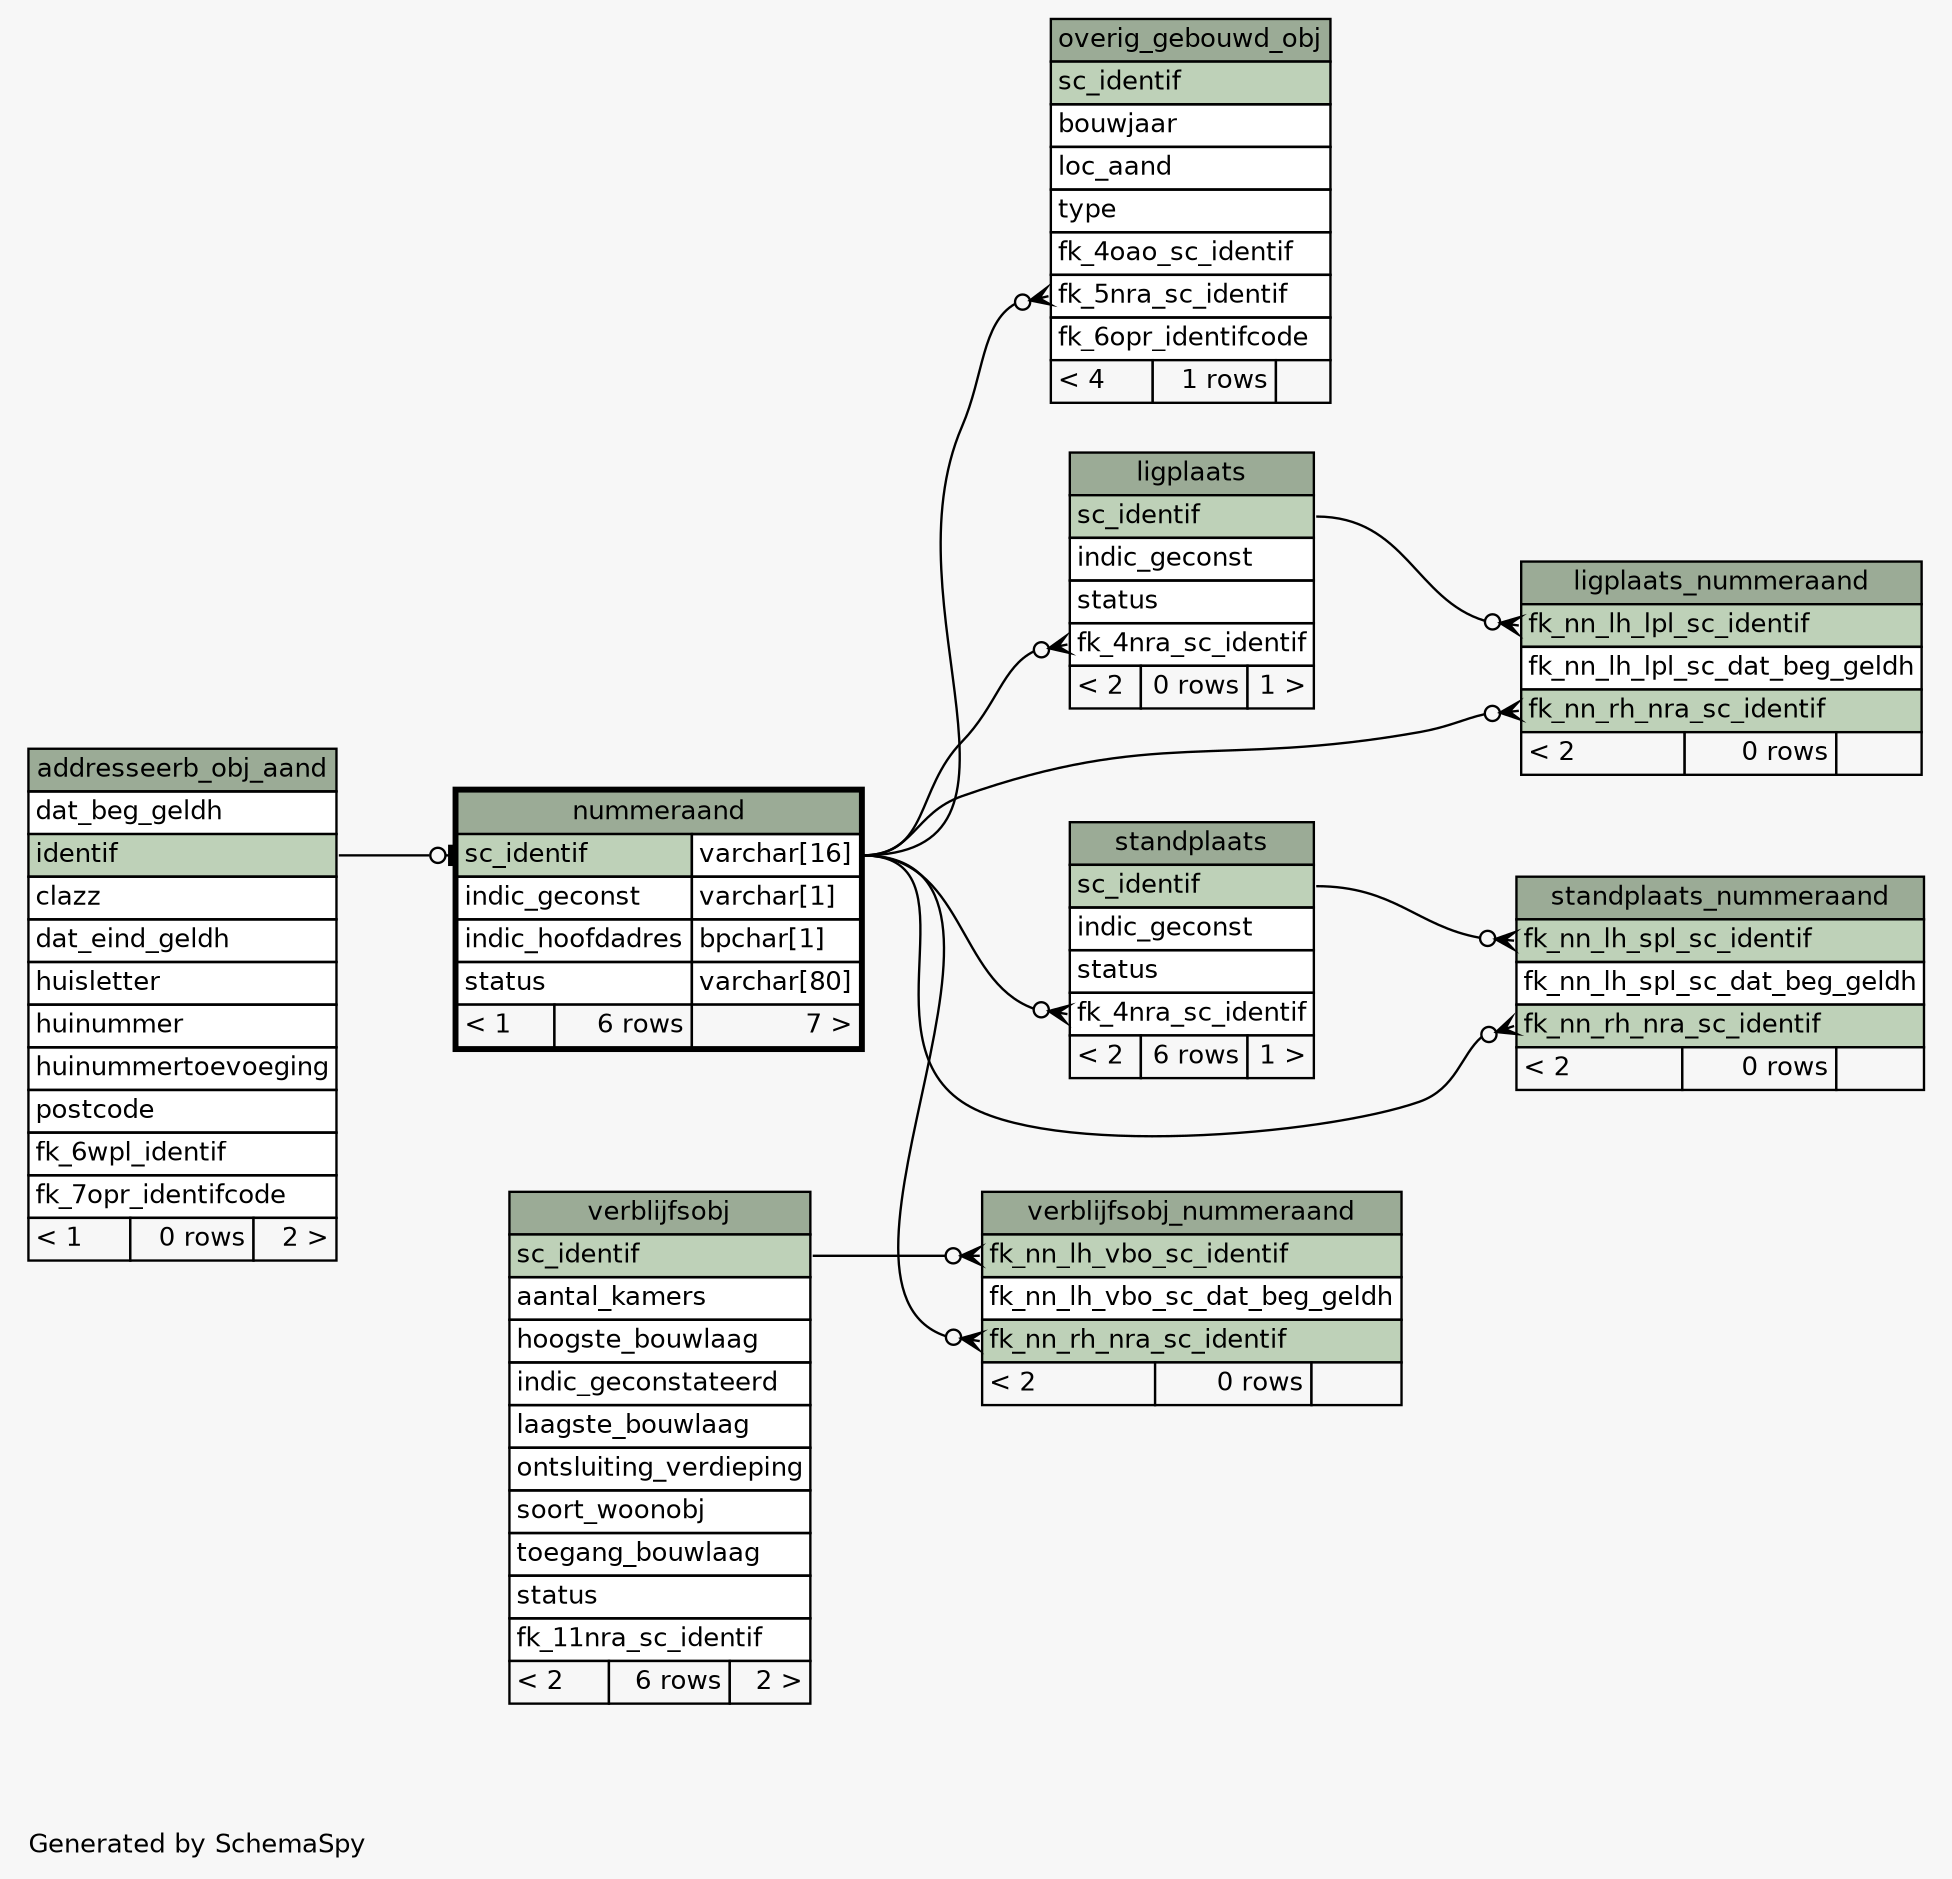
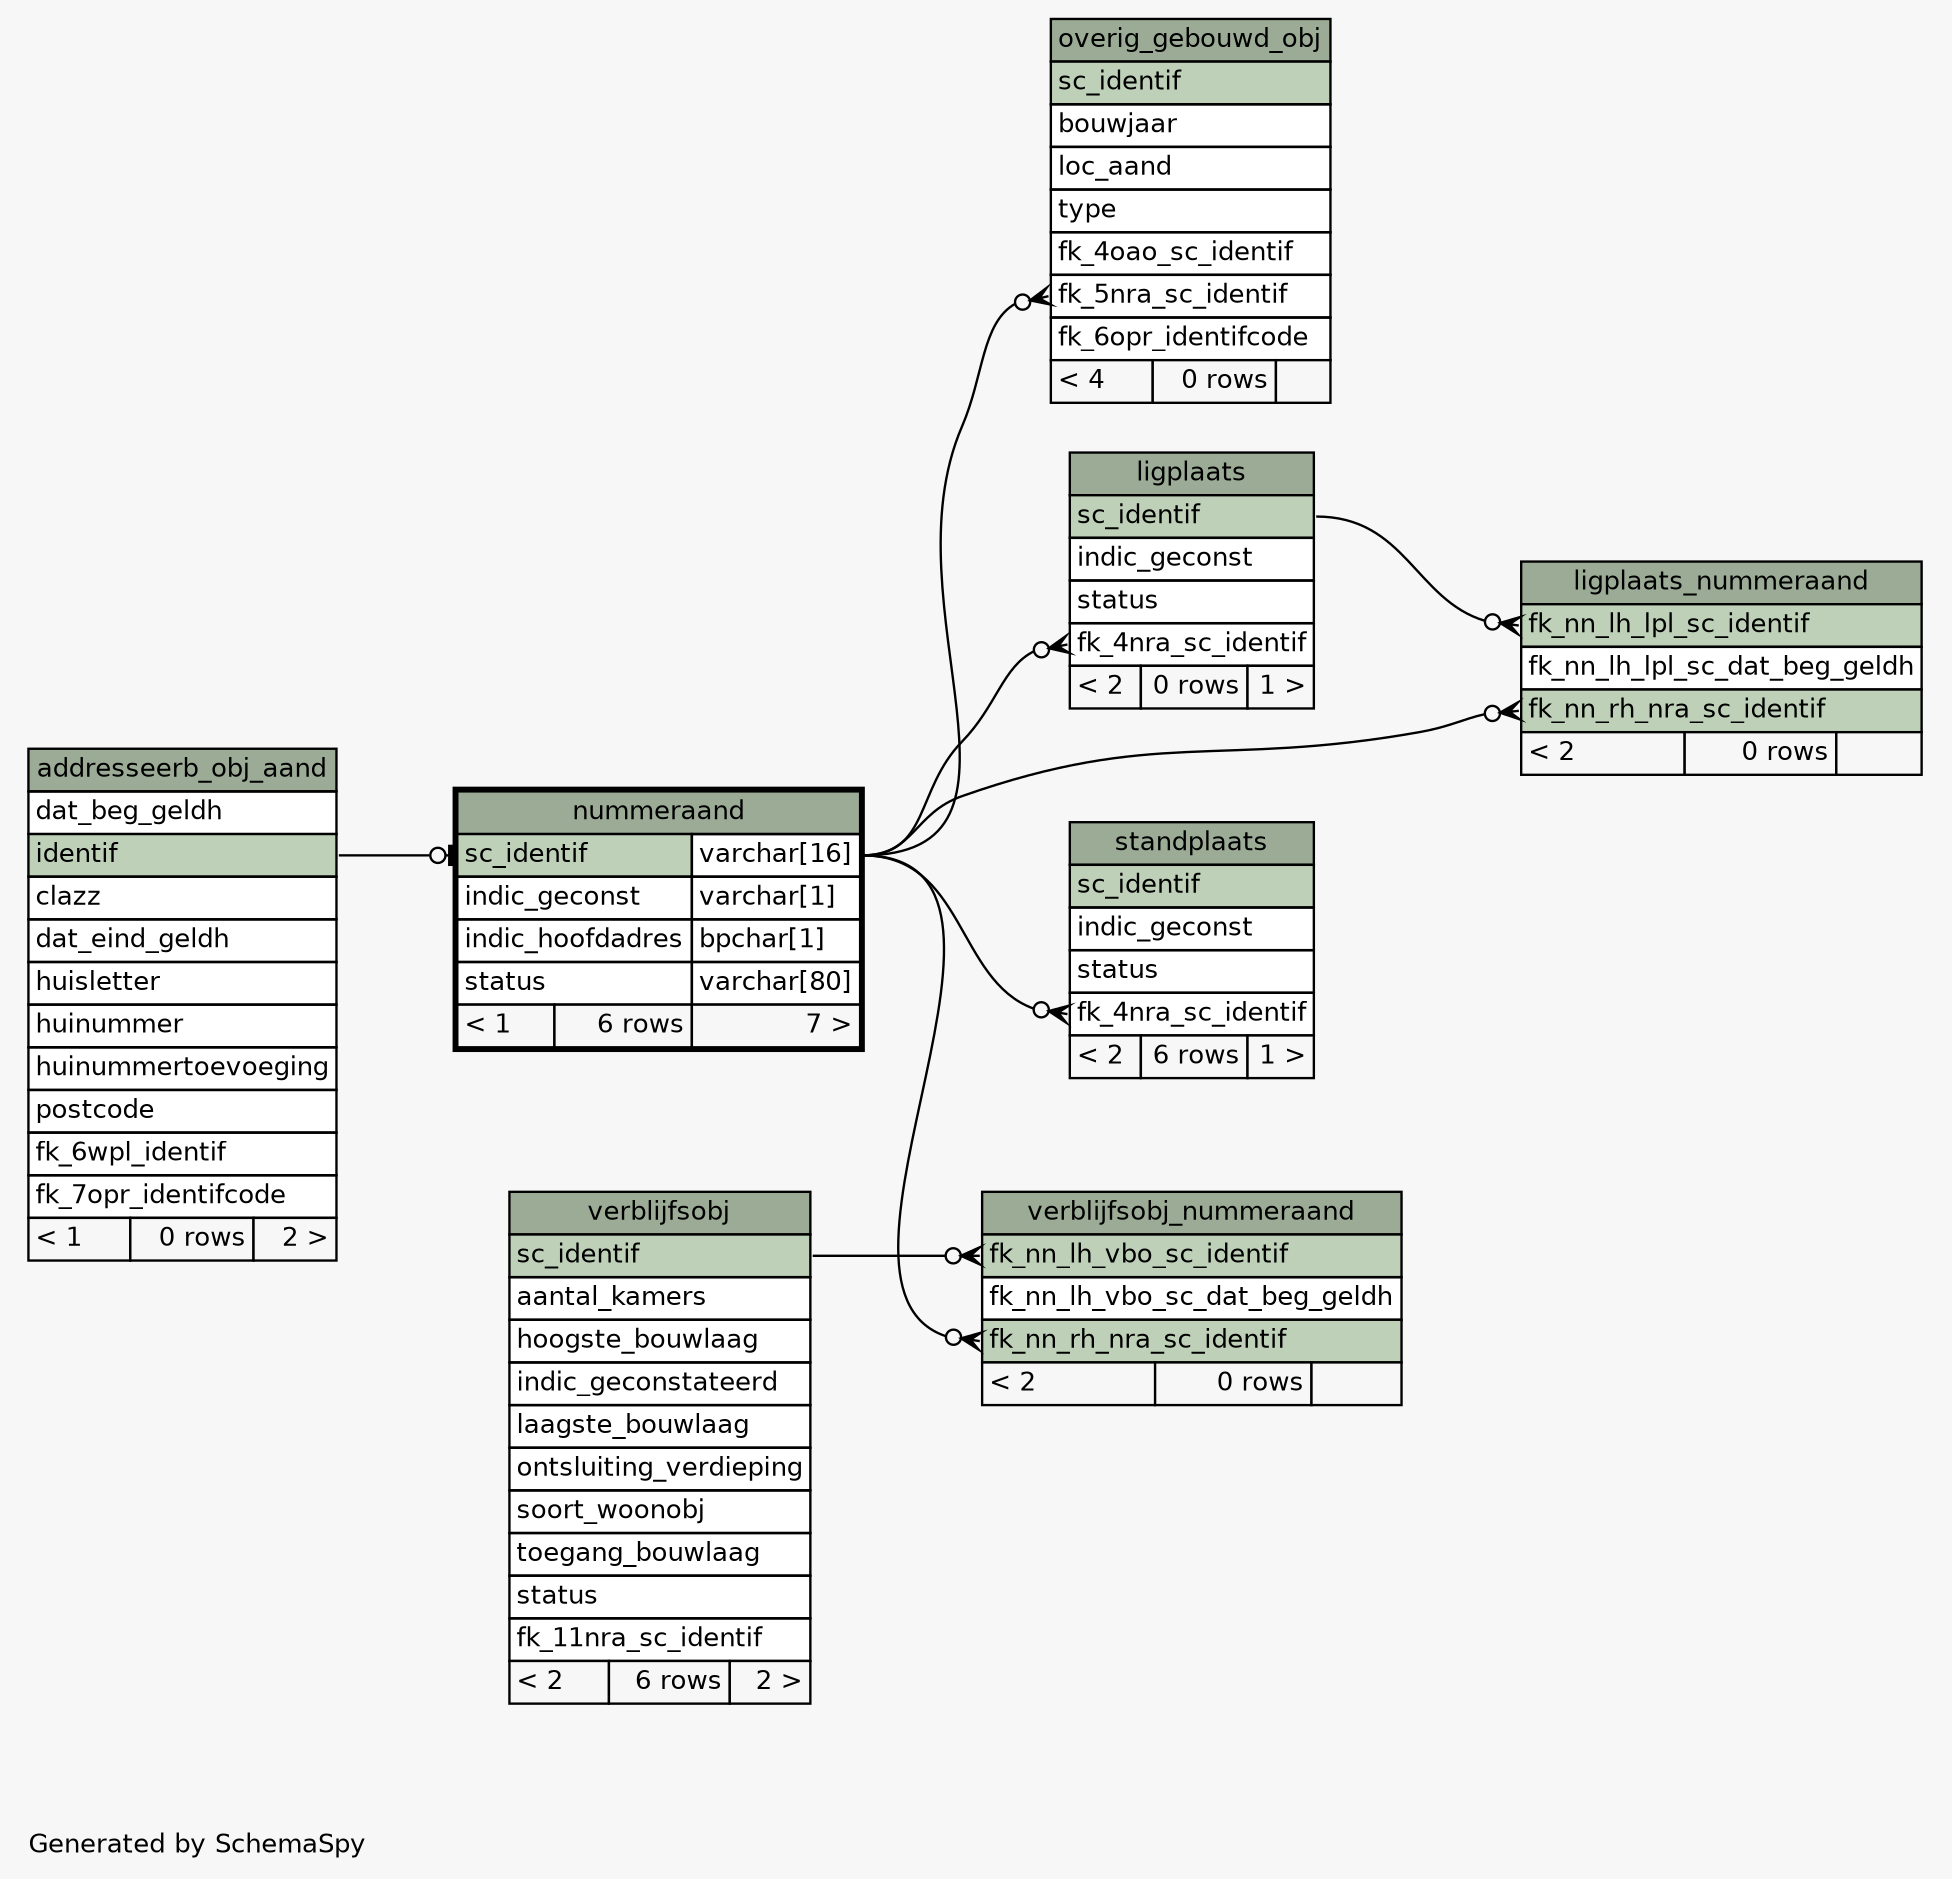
node "overig_gebouwd_obj": text "1 rows" -> "0 rows"
node "standplaats_nummeraand": removed
